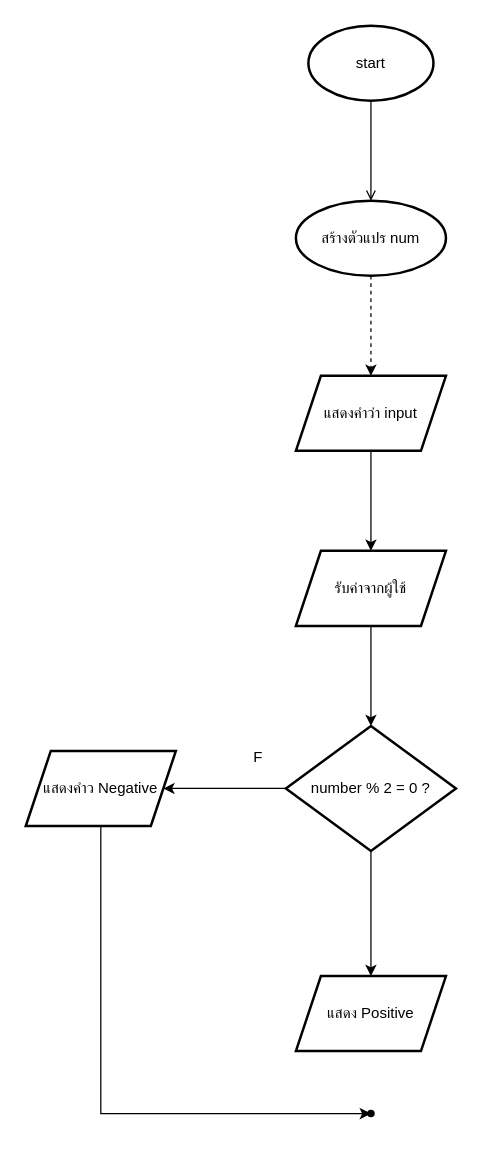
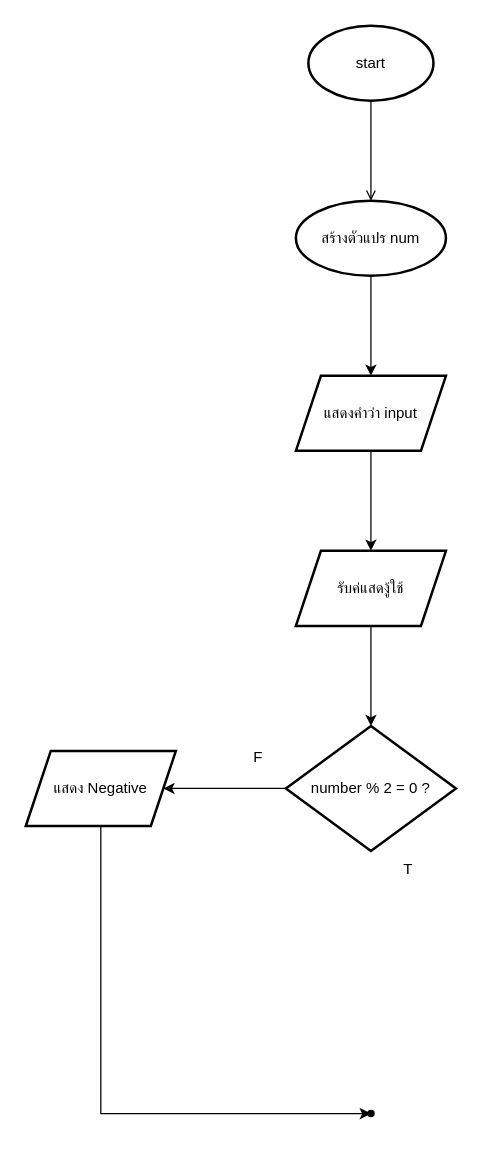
edge "สร้างตัวแปร num" -> "แสดงคำว่า input": style dashed -> solid
node "รับค่าจากผู้ใช้": label "รับค่าจากผู้ใช้" -> "รับค่แสดงู้ใช้"
node "แสดงคำว Negative": label "แสดงคำว Negative" -> "แสดง Negative"
node "T": added
edge "number % 2 = 0 ?" -> "แสดง Positive": removed
node "แสดง Positive": removed
